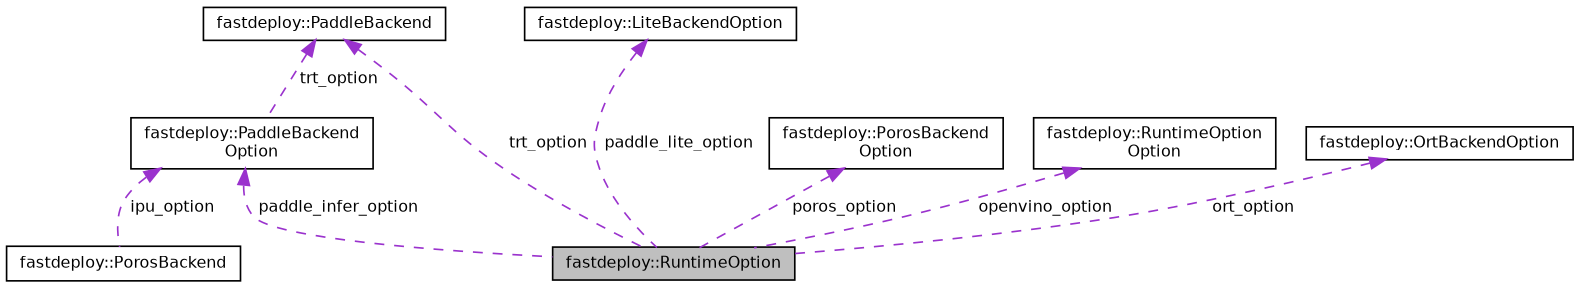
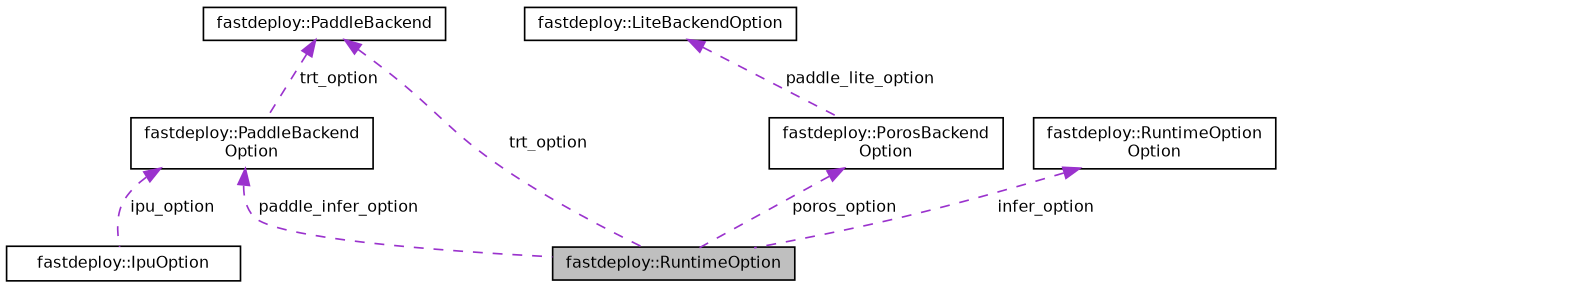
node "fastdeploy::OrtBackendOption": removed
edge "fastdeploy::RuntimeOption" -> "fastdeploy::LiteBackendOption": now "fastdeploy::PorosBackend Option" -> "fastdeploy::LiteBackendOption"
edge "fastdeploy::RuntimeOption" -> "fastdeploy::RuntimeOption Option": label " openvino_option" -> " infer_option"
node "fastdeploy::PorosBackend": label "fastdeploy::PorosBackend" -> "fastdeploy::IpuOption"
